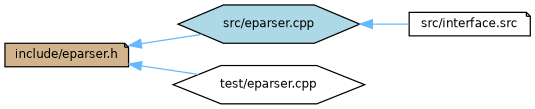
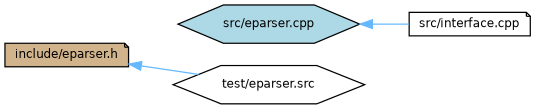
node "src/interface.src": label "src/interface.src" -> "src/interface.cpp"
edge "src/eparser.cpp" -> "include/eparser.h": removed
node "test/eparser.cpp": label "test/eparser.cpp" -> "test/eparser.src"
